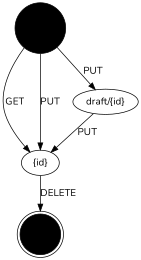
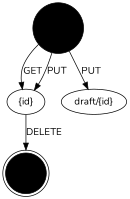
edge "draft/{id}" -> "{id}": removed, label "PUT"
